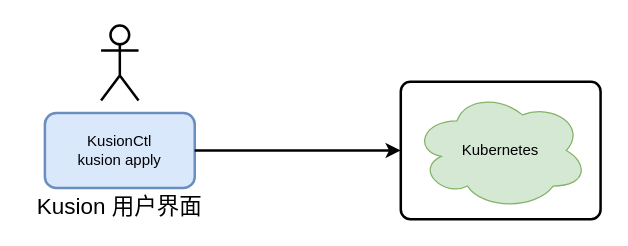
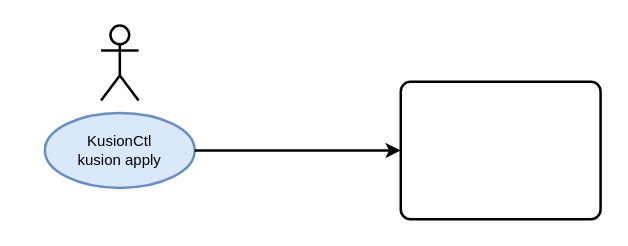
node "KusionCtl kusion apply": shape rounded rectangle -> ellipse
node "Kubernetes": removed
node "Kusion 用户界面": removed
